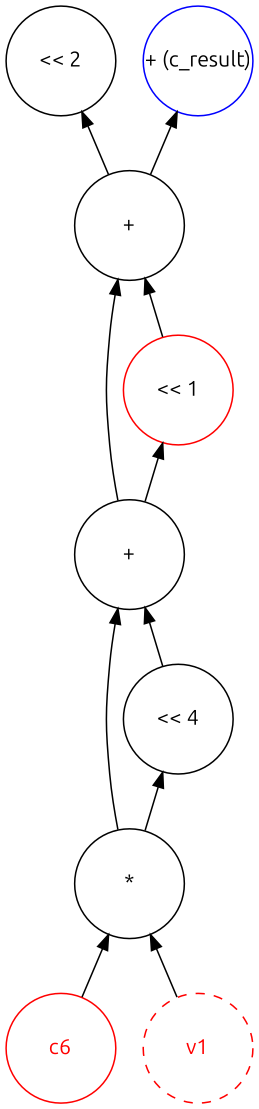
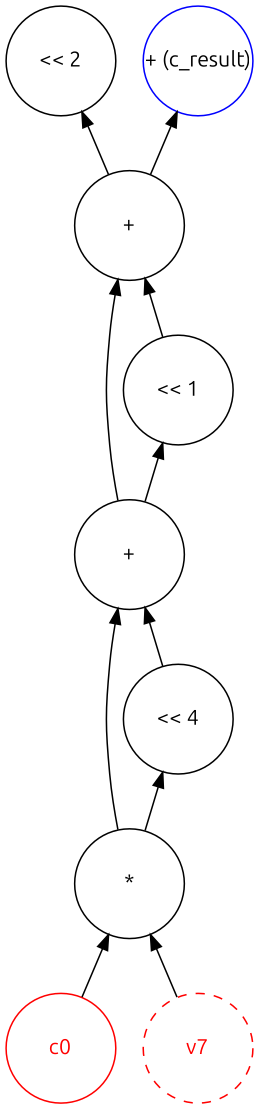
node "<< 1": color red -> black
node "c6": label "c6" -> "c0"
node "v1": label "v1" -> "v7"
